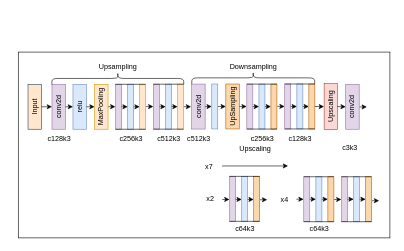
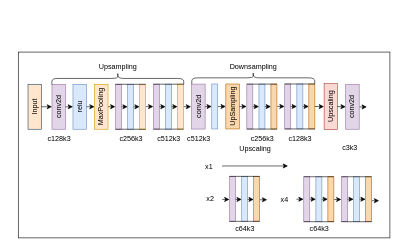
node "x7": label "x7" -> "x1"
